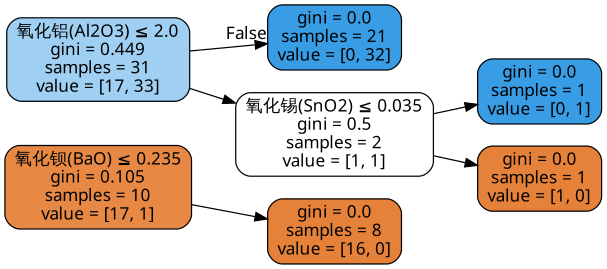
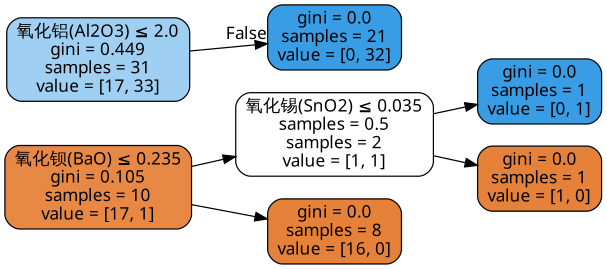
edge "氧化铝(Al2O3) ≤ 2.0" -> "氧化锡(SnO2) ≤ 0.035": now "氧化钡(BaO) ≤ 0.235" -> "氧化锡(SnO2) ≤ 0.035"
node "氧化锡(SnO2) ≤ 0.035": text "gini = 0.5" -> "samples = 0.5"
